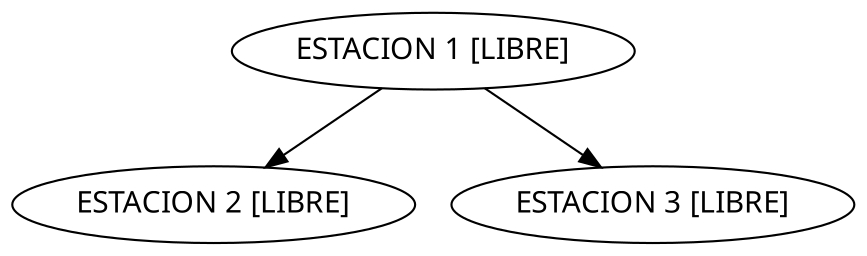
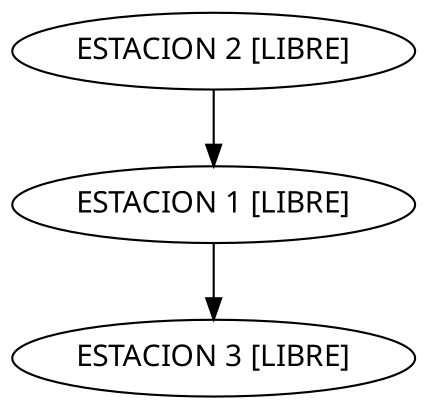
edge "ESTACION 1 [LIBRE]" -> "ESTACION 2 [LIBRE]": reversed
